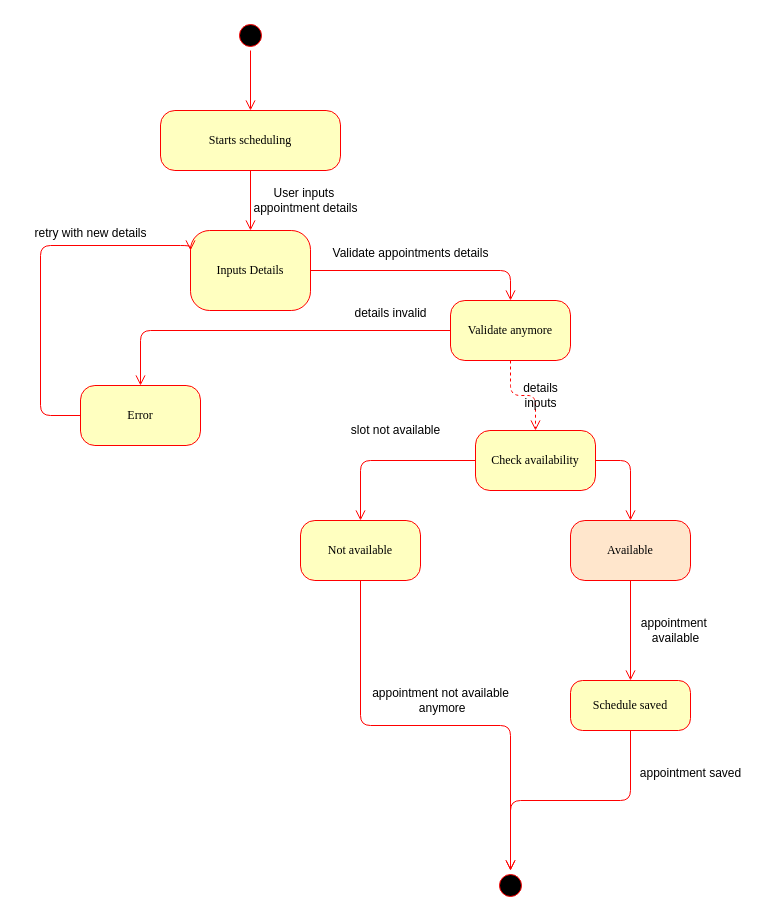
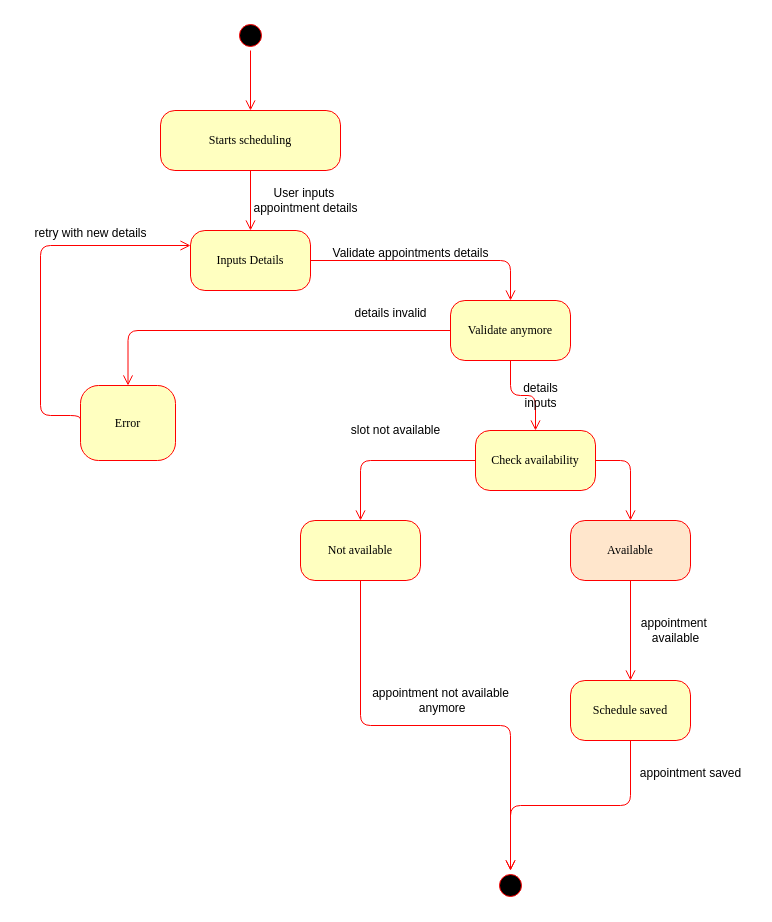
node "Inputs Details": size 120x80 -> 120x60
edge "Validate anymore" -> "Check availability": style dashed -> solid
node "Error": size 120x60 -> 95x75
node "Schedule saved": size 120x50 -> 120x60
